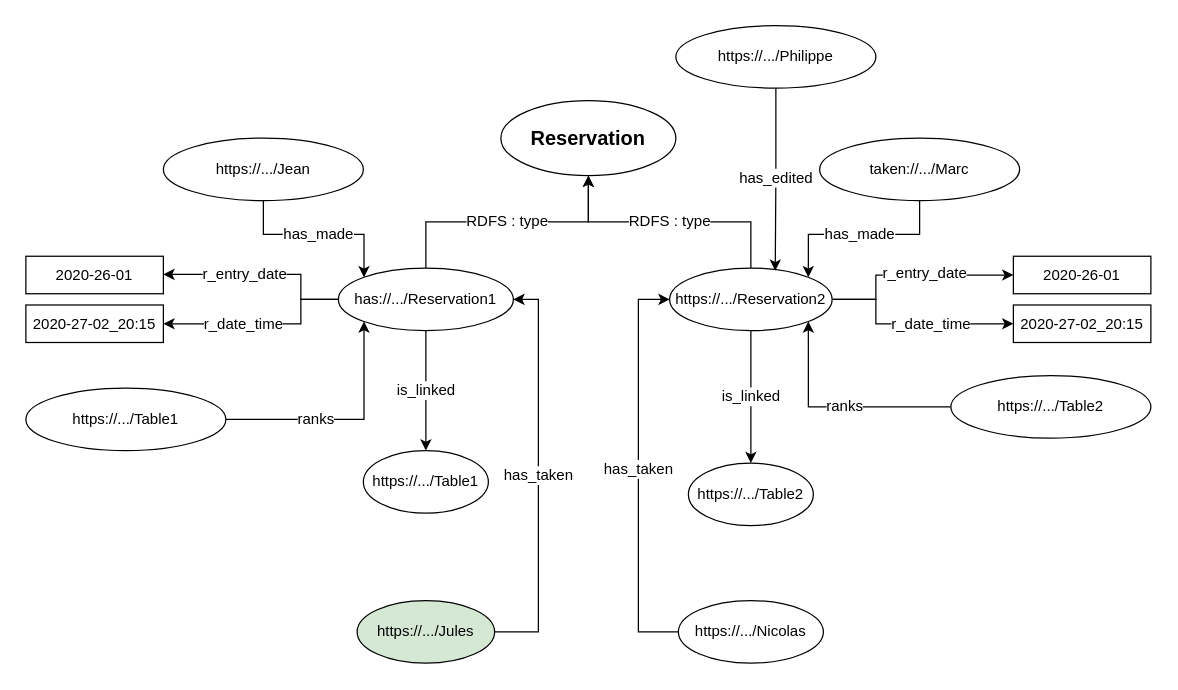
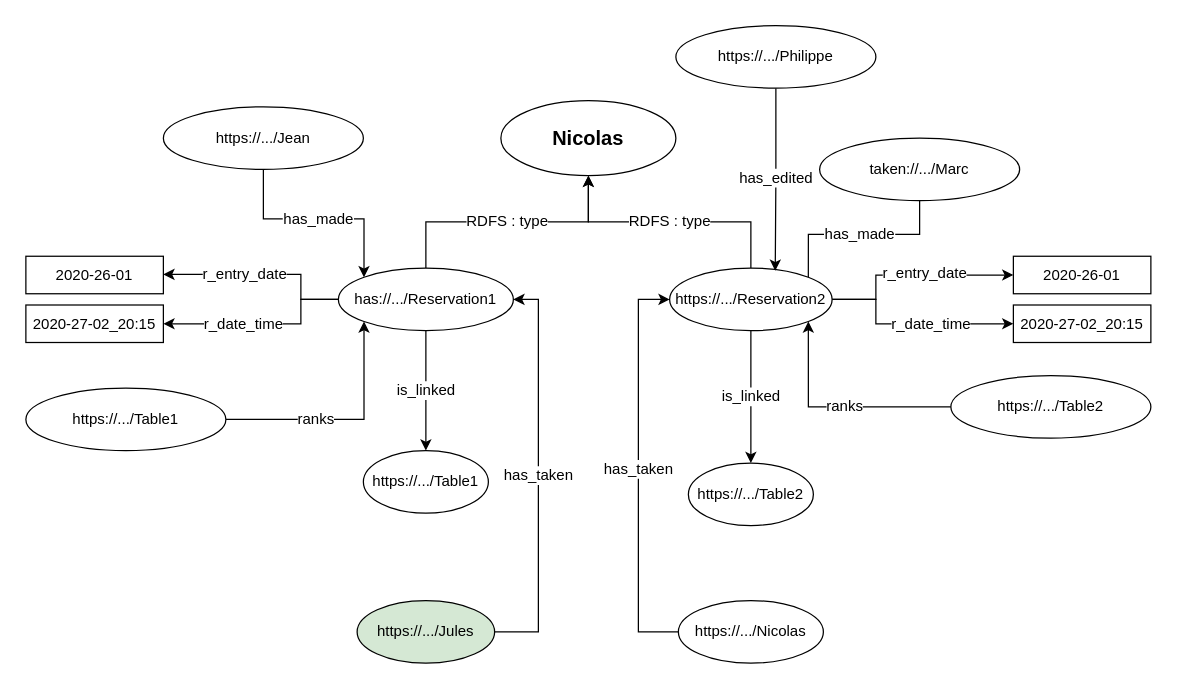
node "Reservation": label "Reservation" -> "Nicolas"
node "https://.../Jean": moved (263, 169) -> (263, 138)
edge "taken://.../Marc" -> "https://.../Reservation2": arrowhead classic -> none
